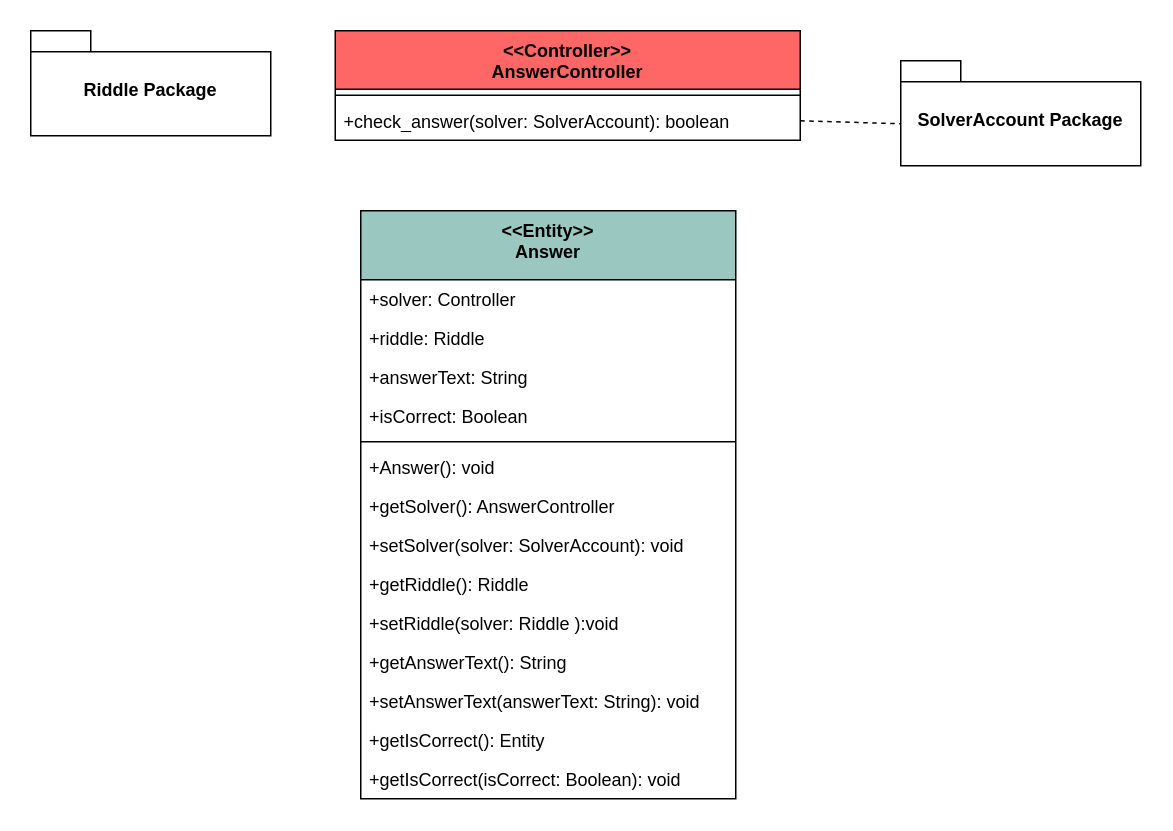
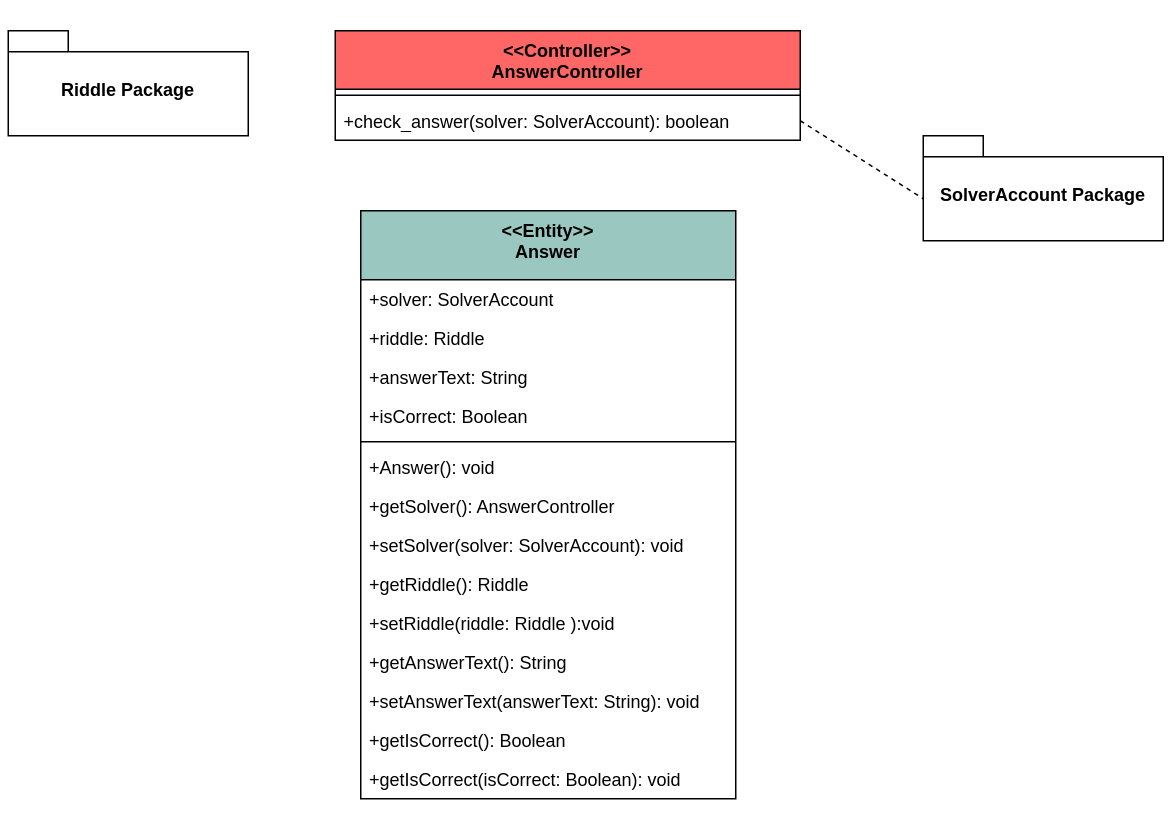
node "Riddle Package": moved (151, 83) -> (128, 83)
node "SolverAccount Package": moved (1021, 113) -> (1043, 188)
node "+solver: Controller": label "+solver: Controller" -> "+solver: SolverAccount"
node "+setRiddle(solver: Riddle ):void": label "+setRiddle(solver: Riddle ):void" -> "+setRiddle(riddle: Riddle ):void"
node "+getIsCorrect(): Entity": label "+getIsCorrect(): Entity" -> "+getIsCorrect(): Boolean"
